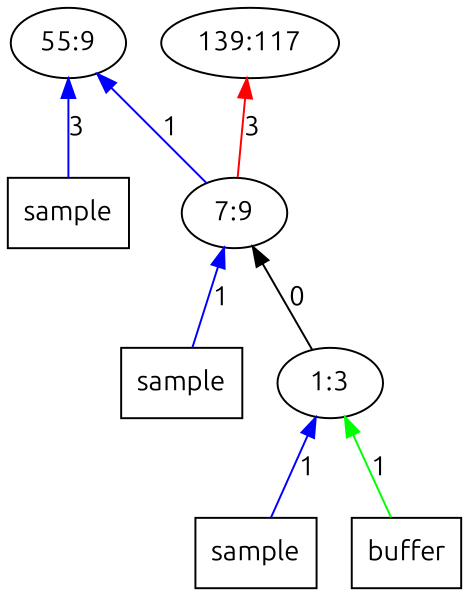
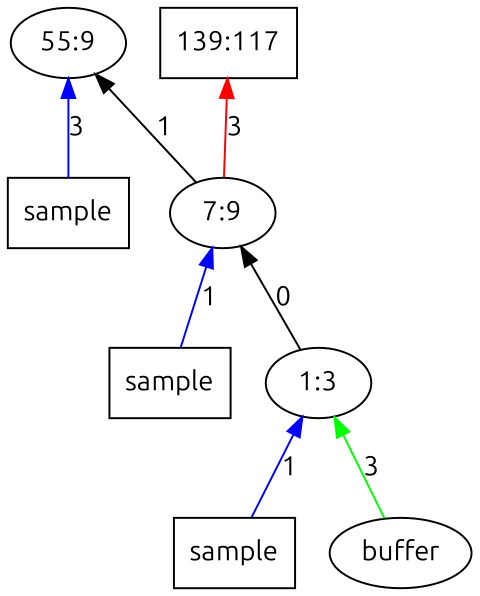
node "139:117": shape ellipse -> box
edge "7:9" -> "55:9": color blue -> black
edge "buffer" -> "1:3": label "1" -> "3"
node "buffer": shape box -> ellipse
